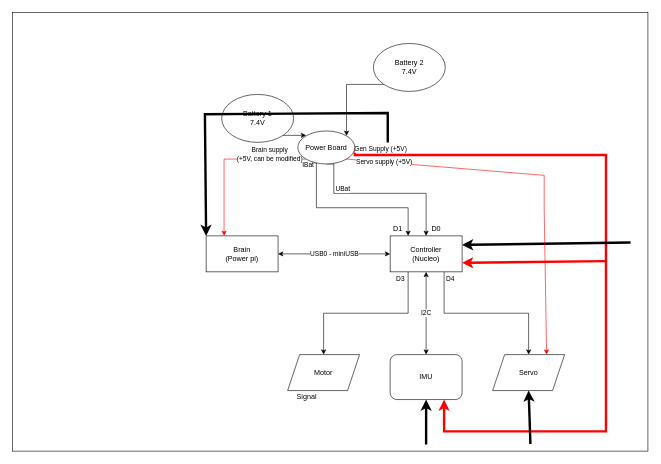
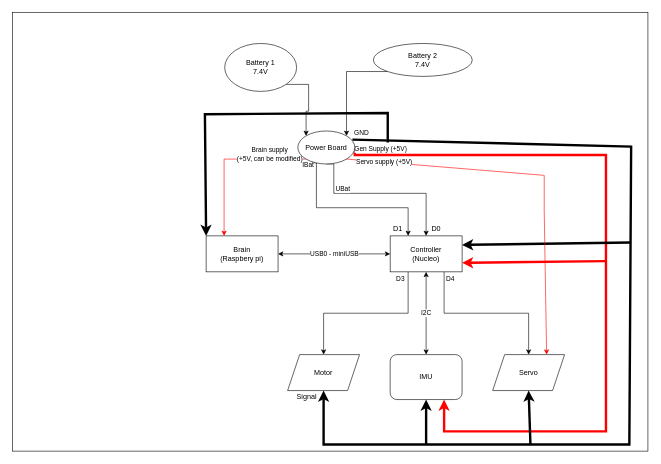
node "Battery 2 7.4V": size 72x48 -> 99x33
node "Battery 1 7.4V": moved (258, 119) -> (261, 68)
node "Brain (Power pi)": label "Brain (Power pi)" -> "Brain (Raspbery pi)"
edge "Power Board" -> "Motor": added, label "GND"
